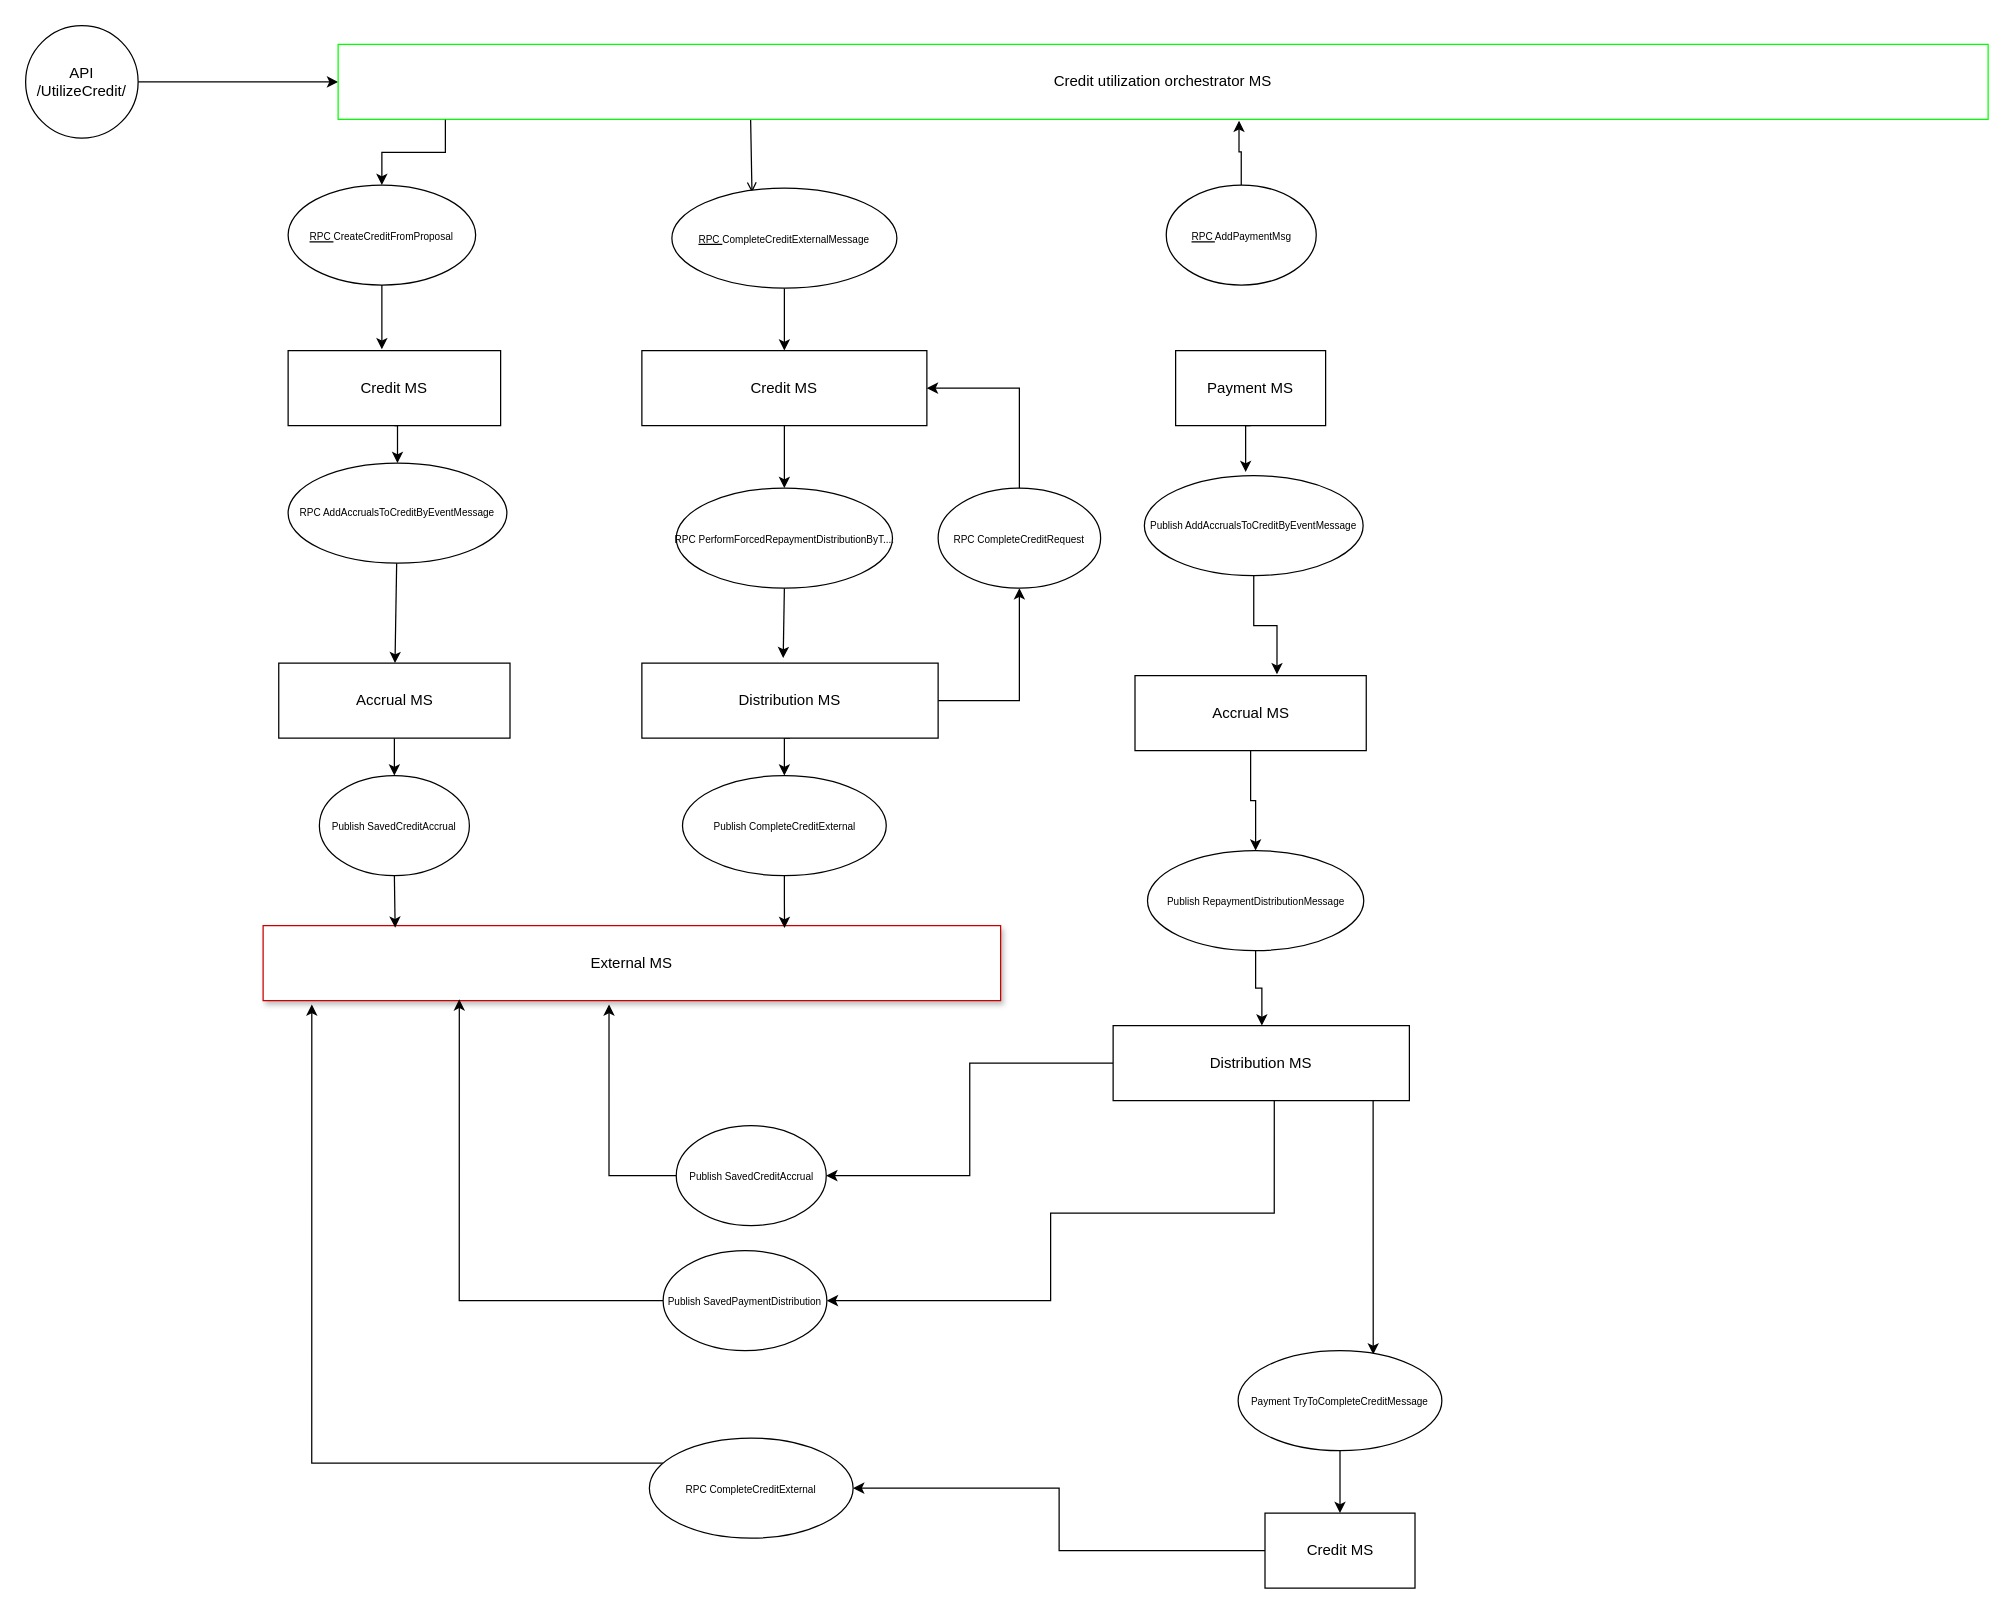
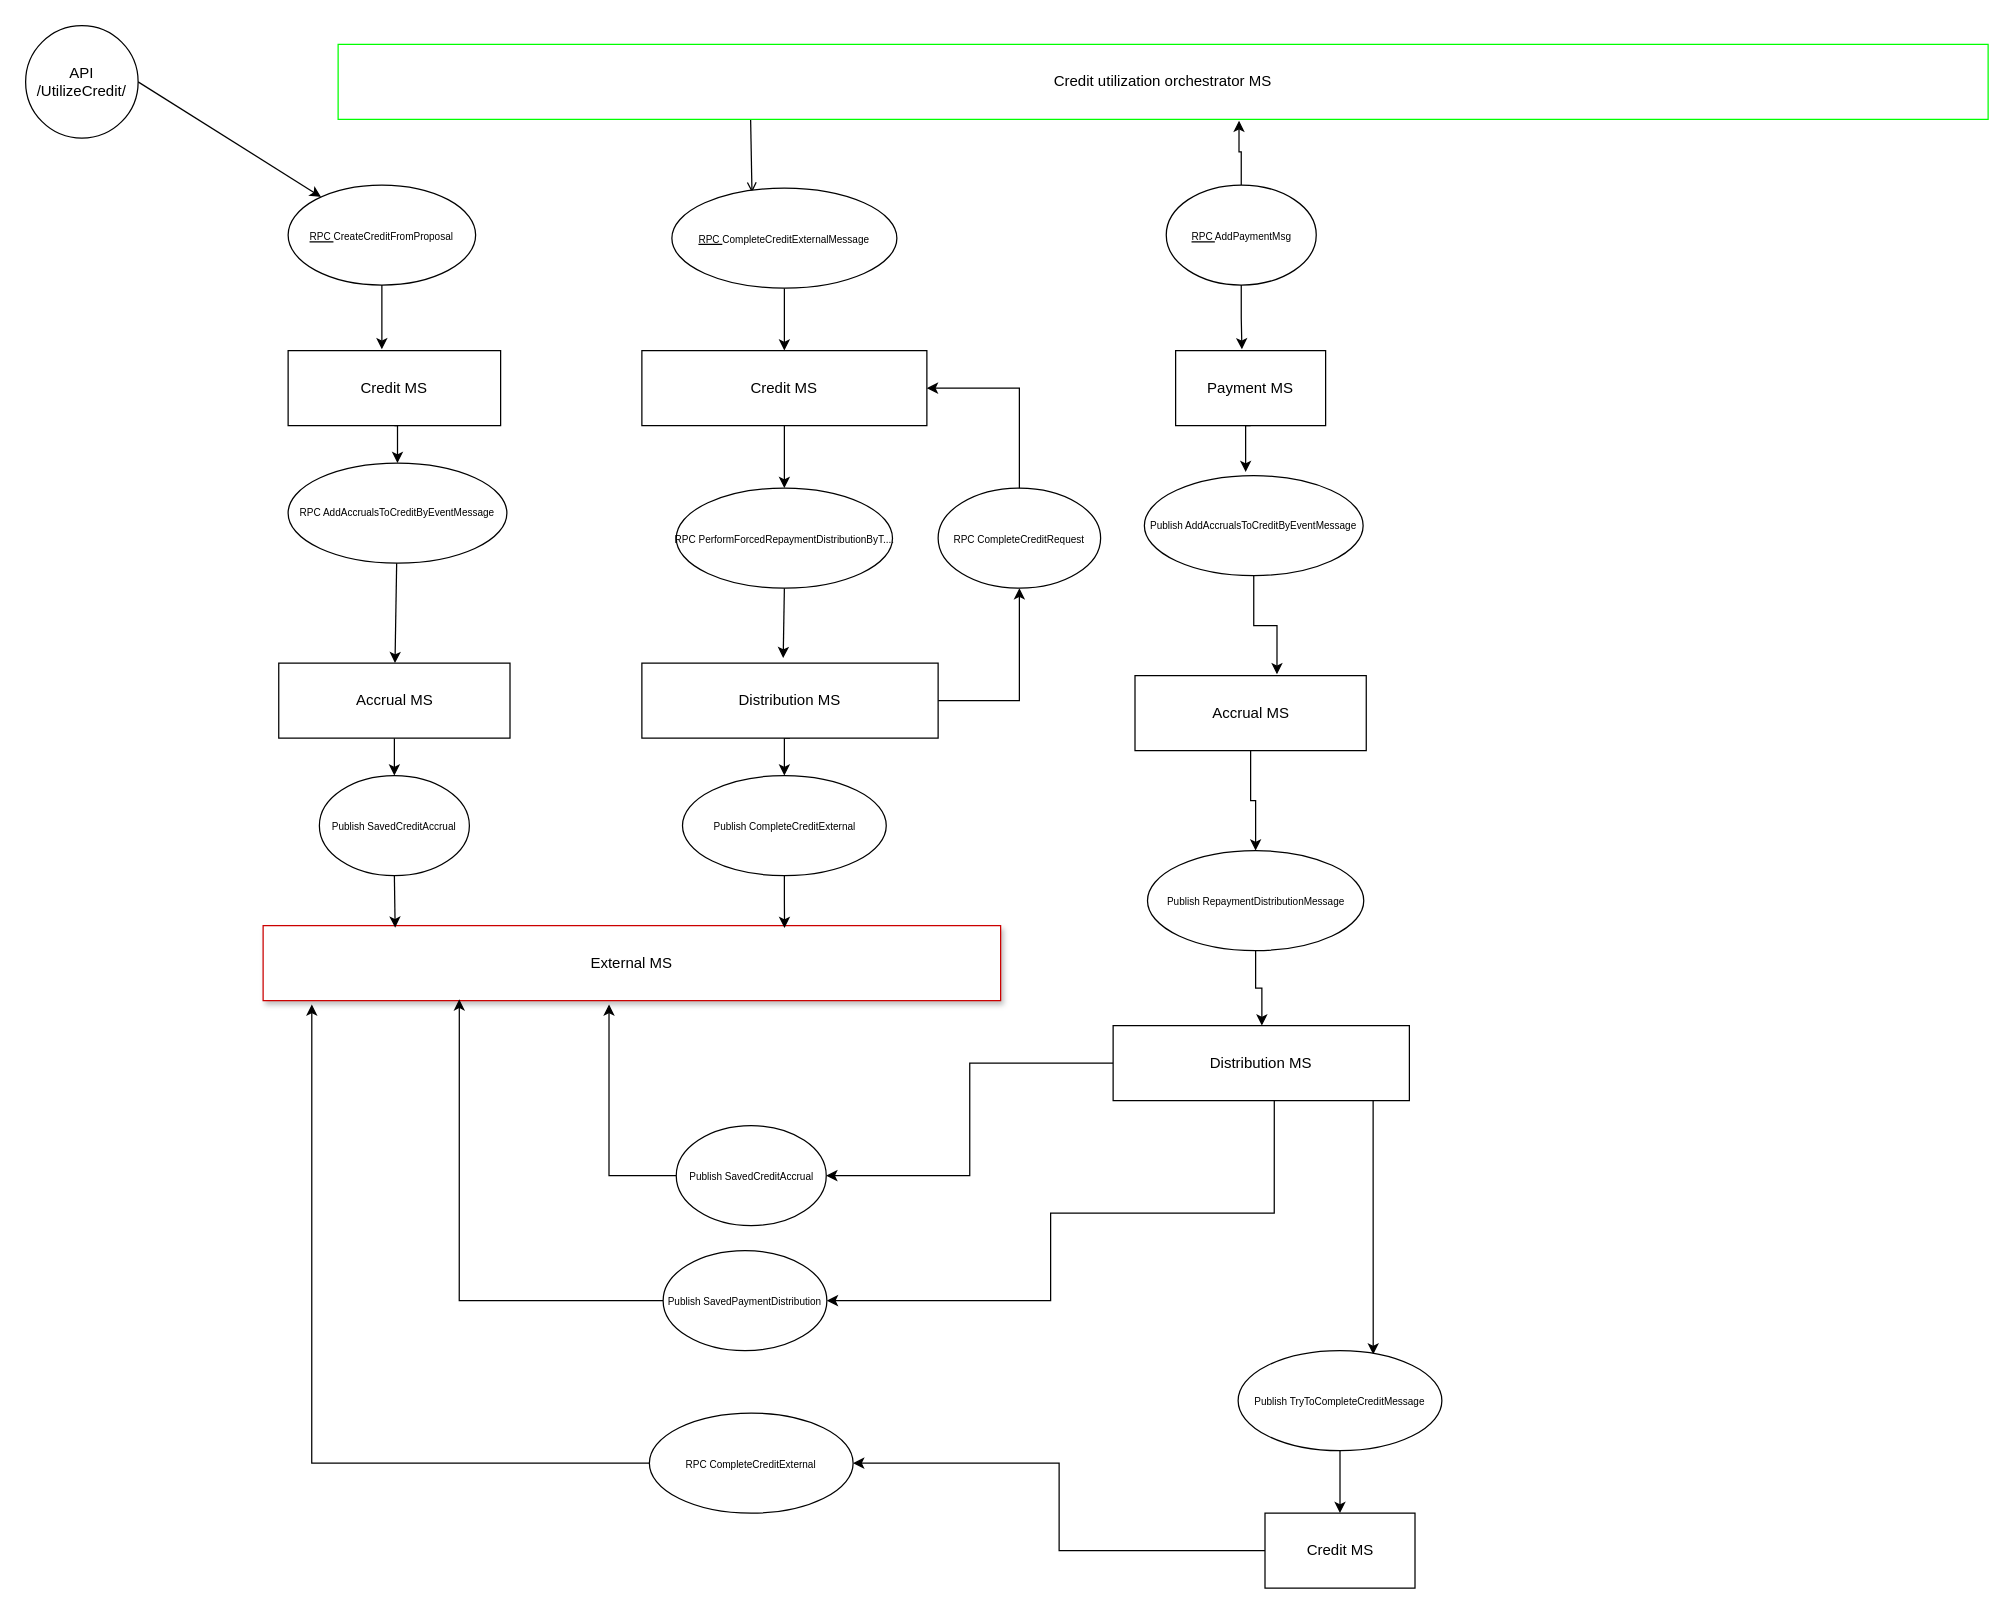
edge "API /UtilizeCredit/" -> "Credit utilization orchestrator MS": now "API /UtilizeCredit/" -> "RPC CreateCreditFromProposal"
edge "Credit utilization orchestrator MS" -> "RPC CreateCreditFromProposal": removed
edge "RPC AddPaymentMsg" -> "Payment MS": added
node "Payment TryToCompleteCreditMessage": label "Payment TryToCompleteCreditMessage" -> "Publish TryToCompleteCreditMessage"
node "RPC CompleteCreditExternal": moved (751, 1488) -> (751, 1463)
